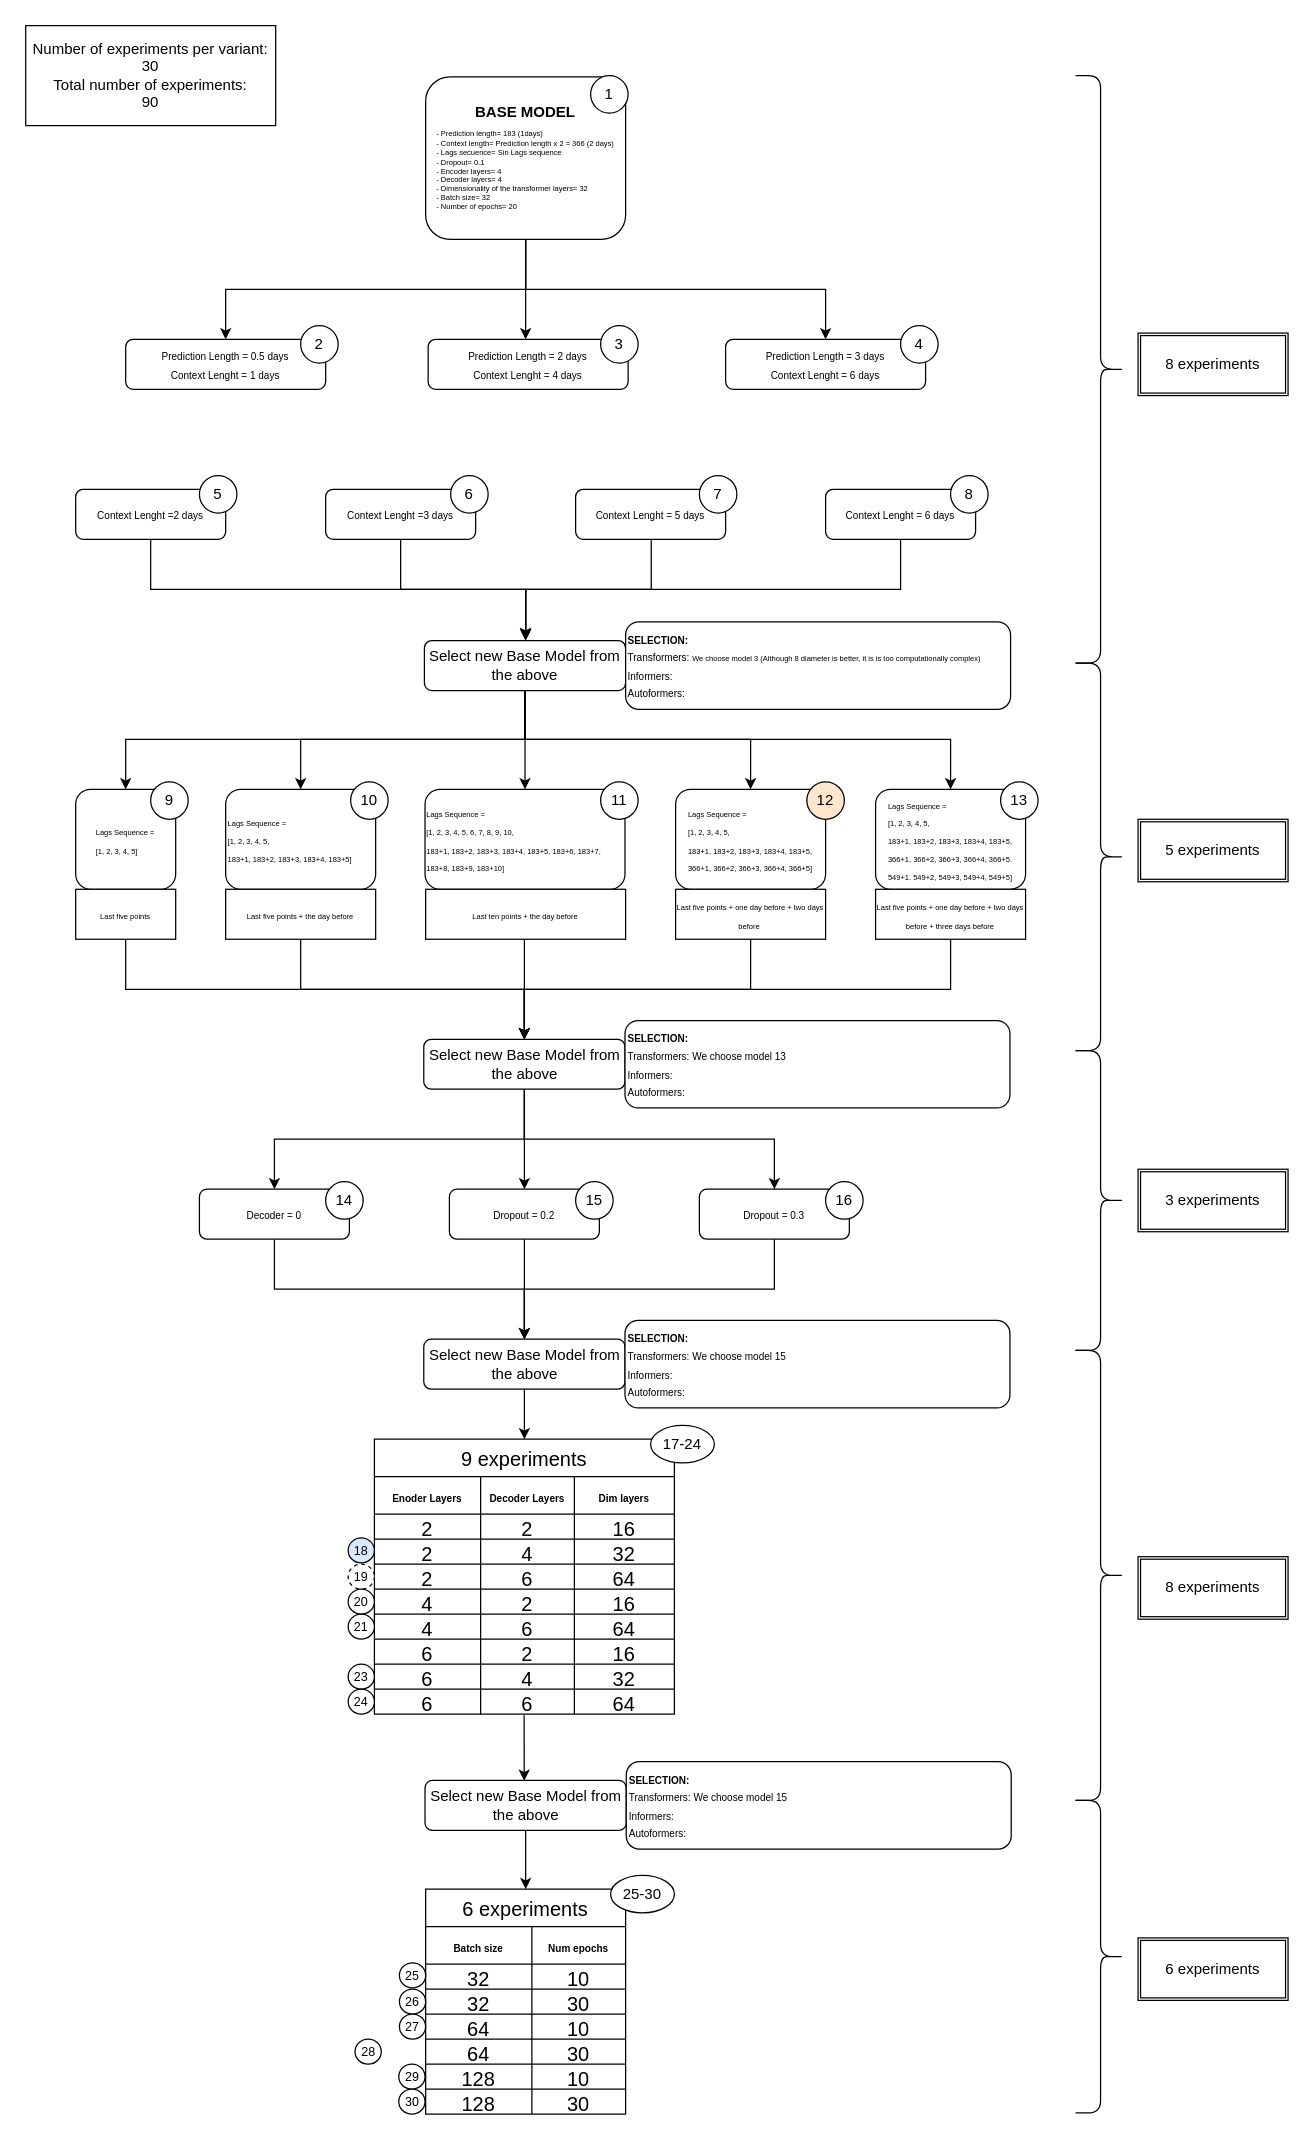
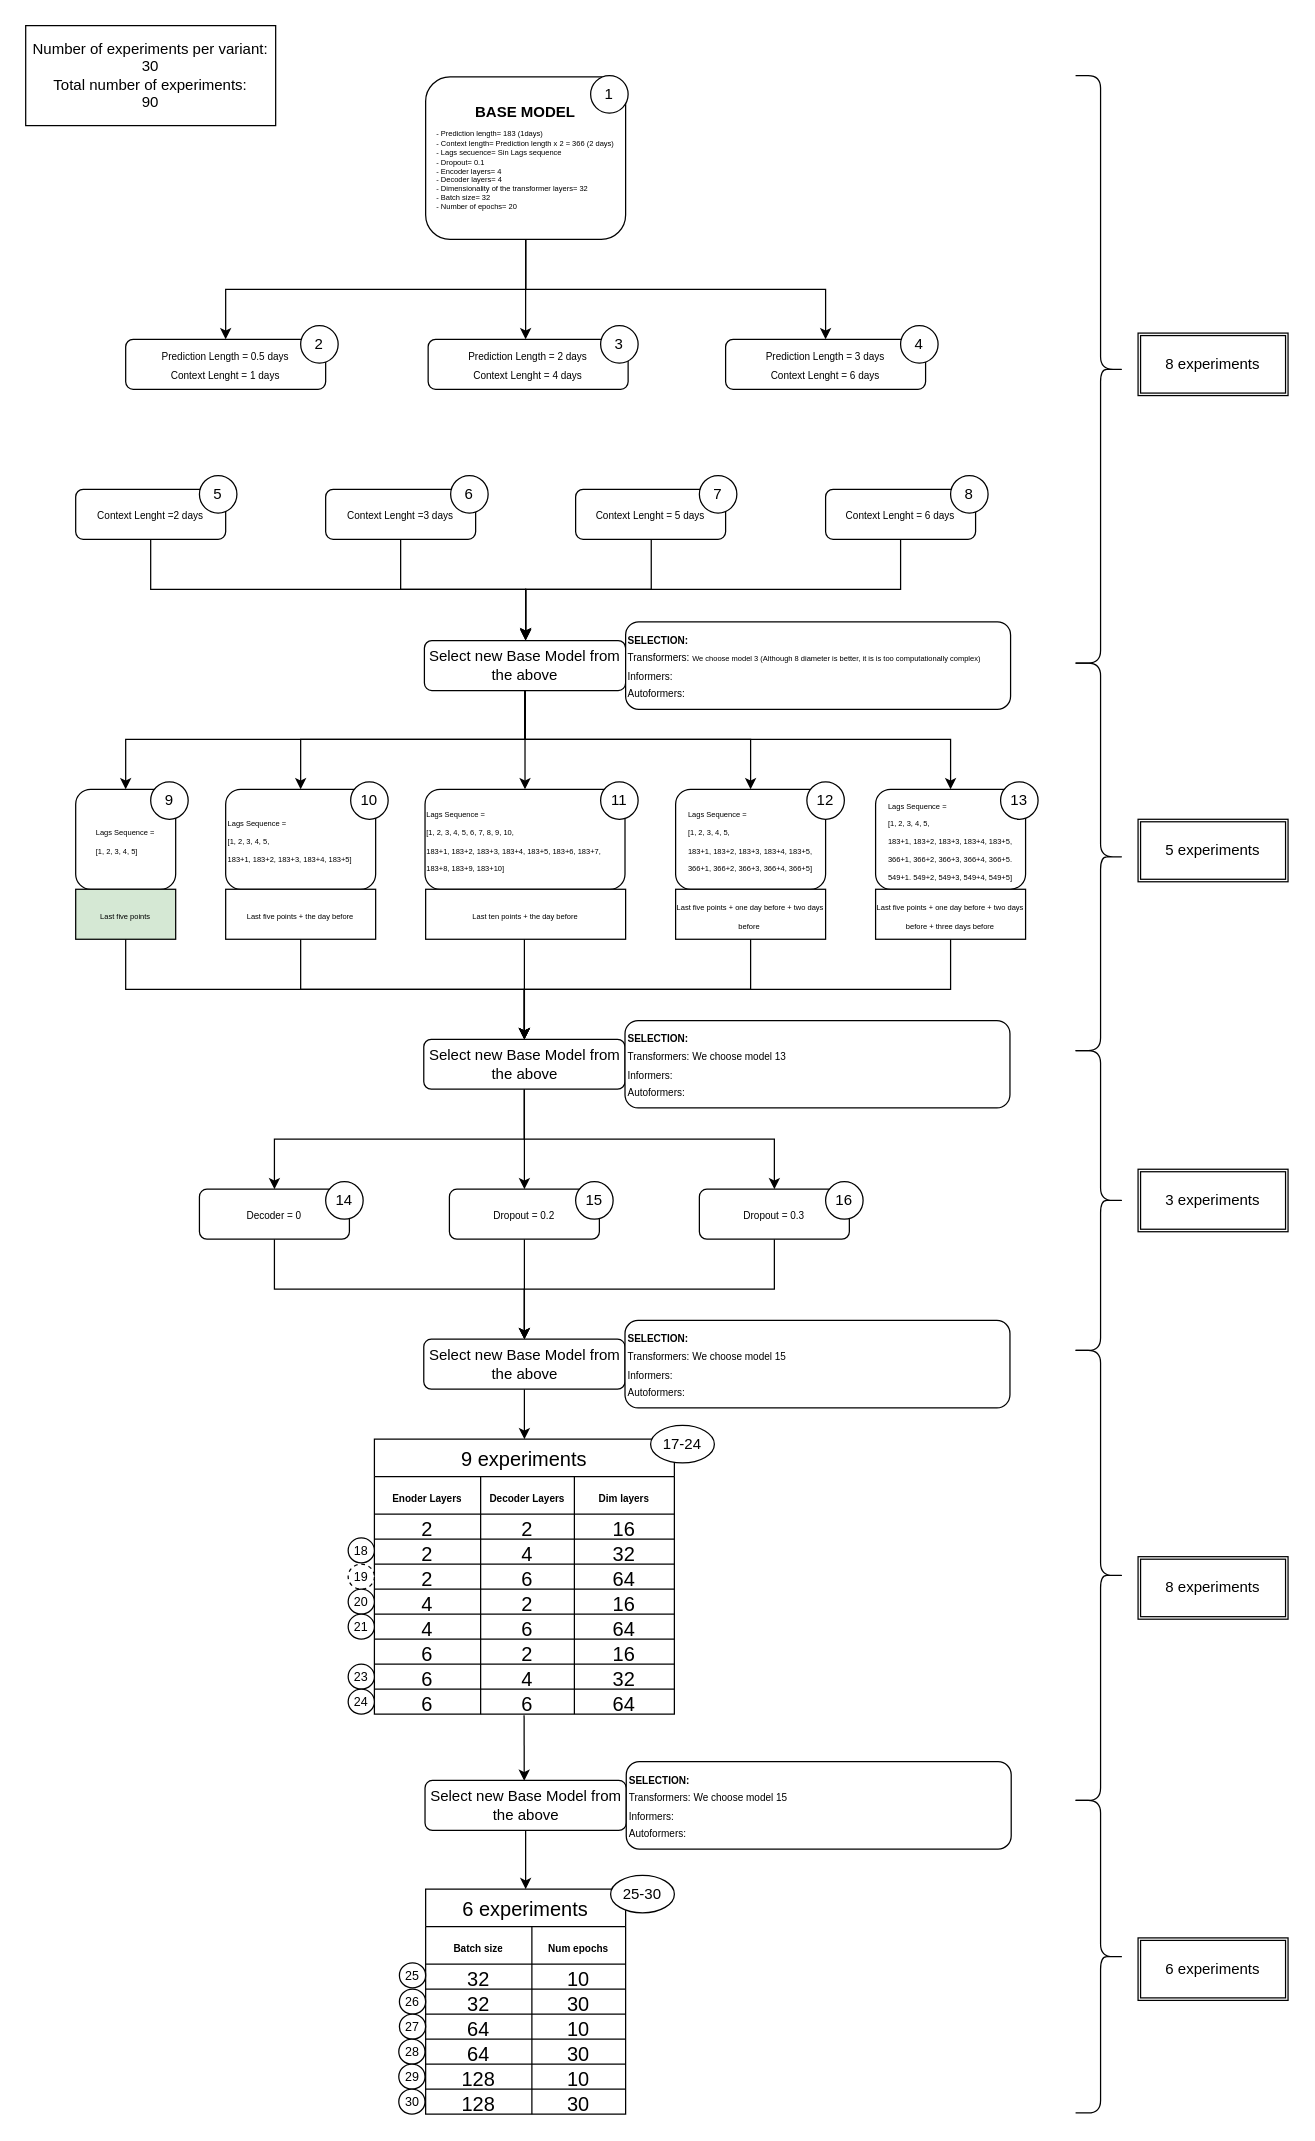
node "12": fillcolor #ffe6cc -> #ffffff
node "Last five points": fillcolor #ffffff -> #d5e8d4
node "18": fillcolor #dae8fc -> #ffffff
node "28": moved (368, 2052) -> (412, 2052)
